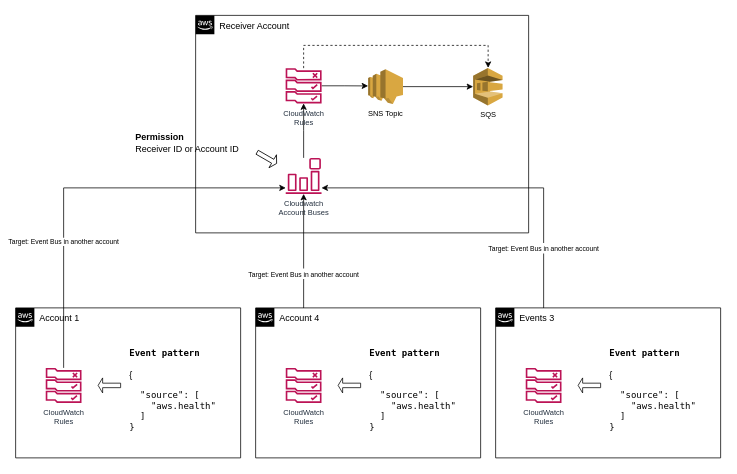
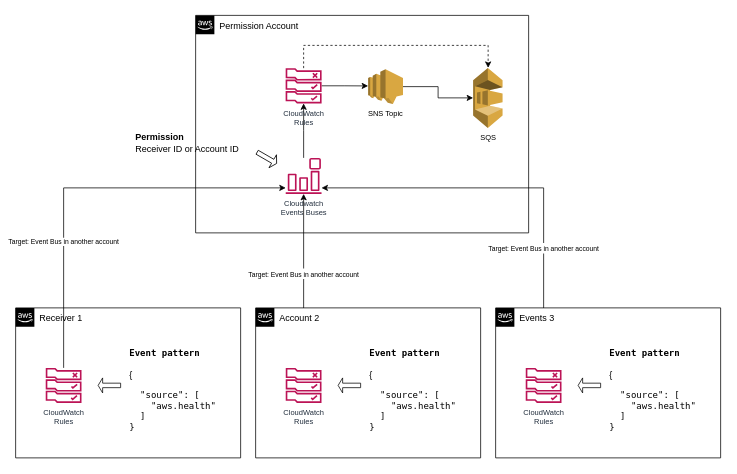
node "Receiver Account": label "Receiver Account" -> "Permission Account"
node "SQS": size 29x38 -> 29x60
node "Cloudwatch Account Buses": label "Cloudwatch Account Buses" -> "Cloudwatch Events Buses"
node "Account 1": label "Account 1" -> "Receiver 1"
node "Account 4": label "Account 4" -> "Account 2"
